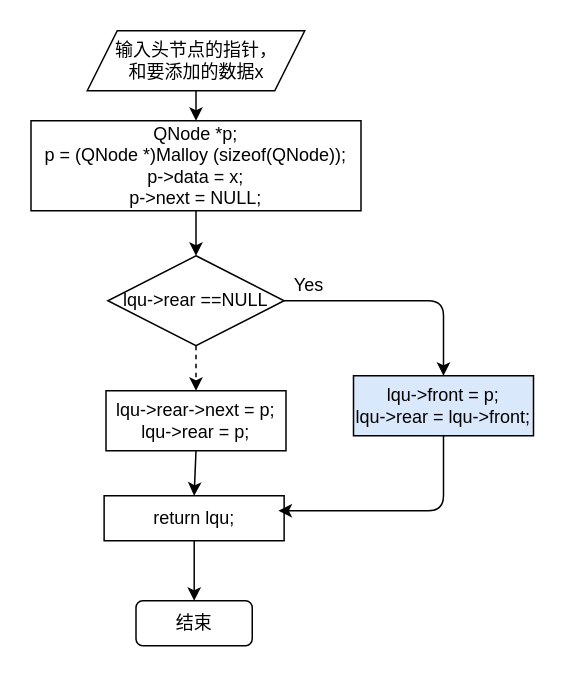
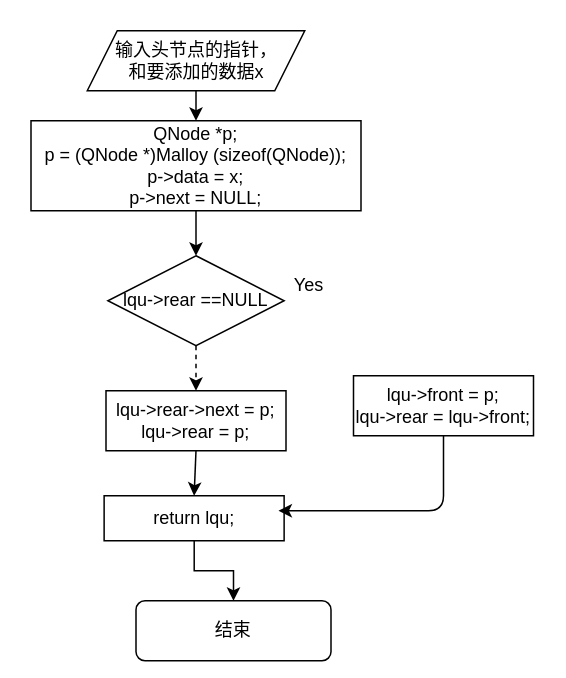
edge "lqu->rear ==NULL" -> "lqu->front = p; lqu->rear = lqu->front;": removed
node "lqu->front = p; lqu->rear = lqu->front;": fillcolor #dae8fc -> #ffffff
node "结束": size 116x45 -> 195x60
